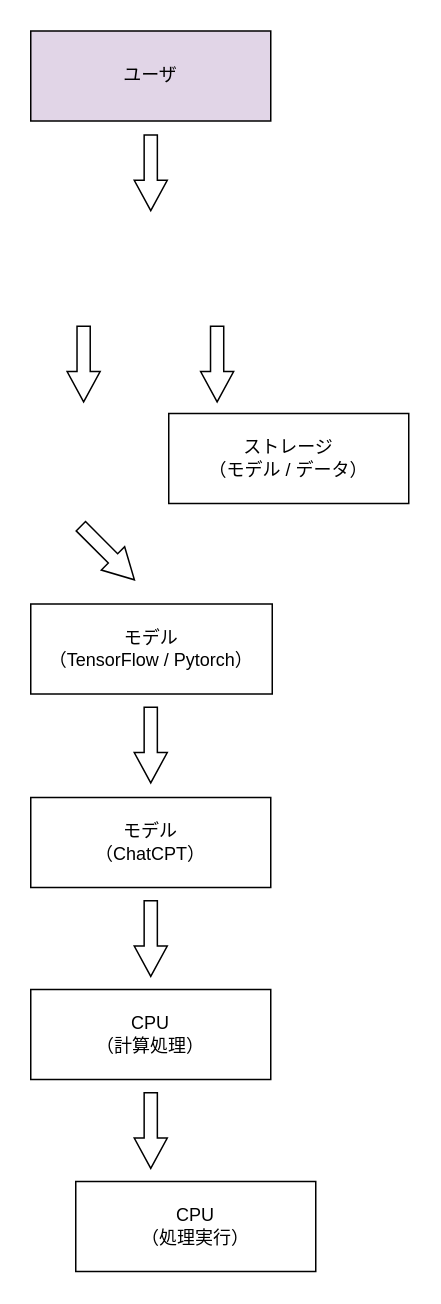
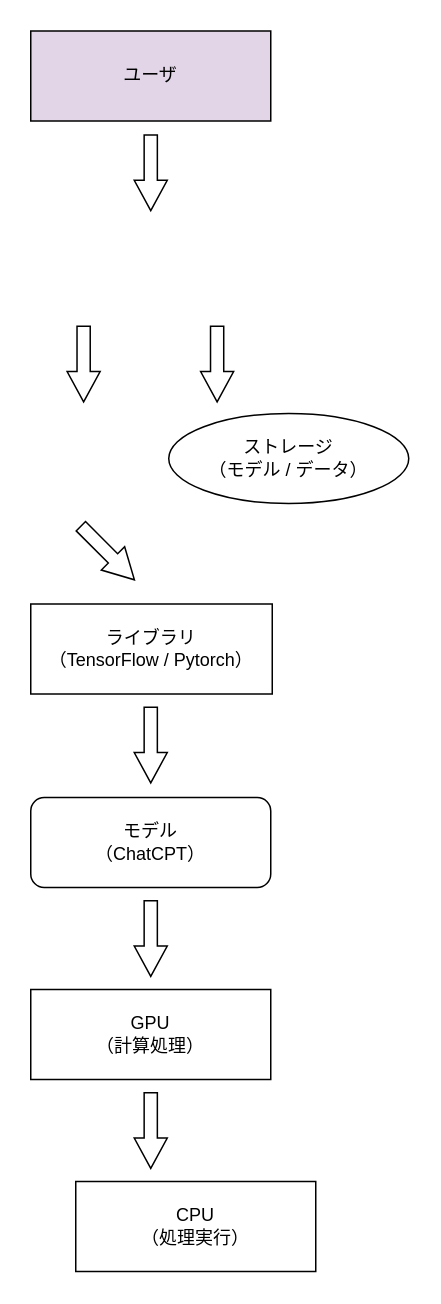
node "ストレージ （モデル / データ）": shape rectangle -> ellipse
node "モデル （TensorFlow / Pytorch）": label "モデル （TensorFlow / Pytorch）" -> "ライブラリ （TensorFlow / Pytorch）"
node "モデル （ChatCPT）": shape rectangle -> rounded rectangle
node "CPU （計算処理）": label "CPU （計算処理）" -> "GPU （計算処理）"
